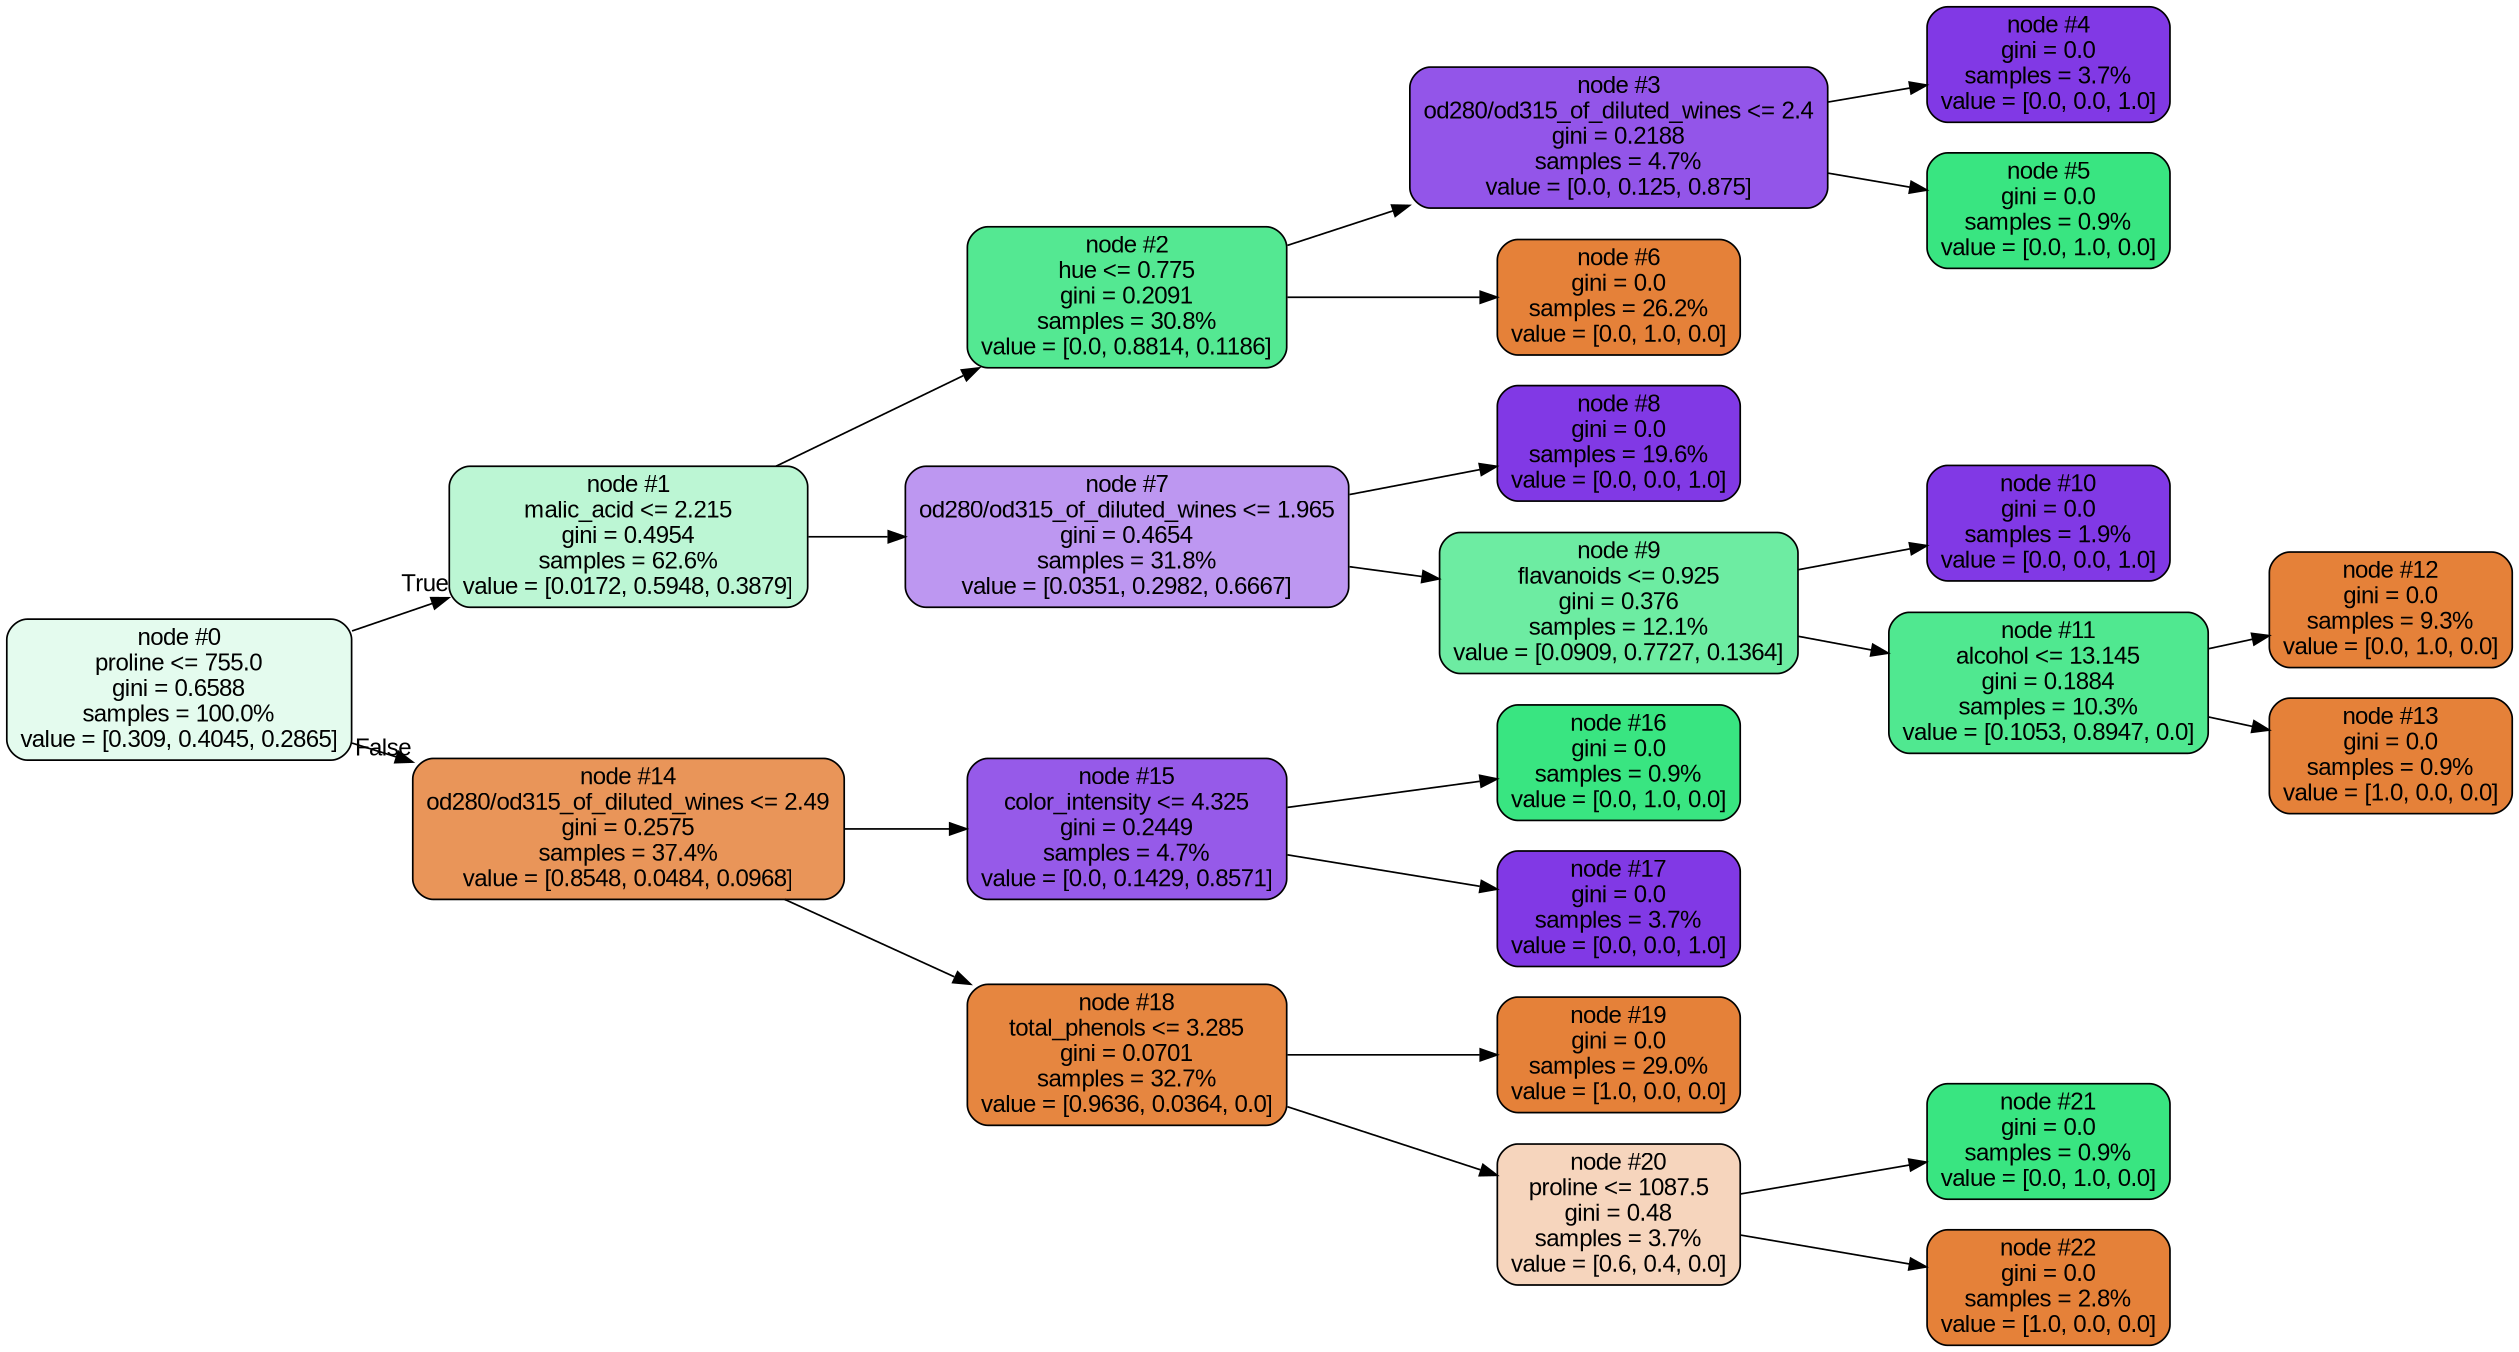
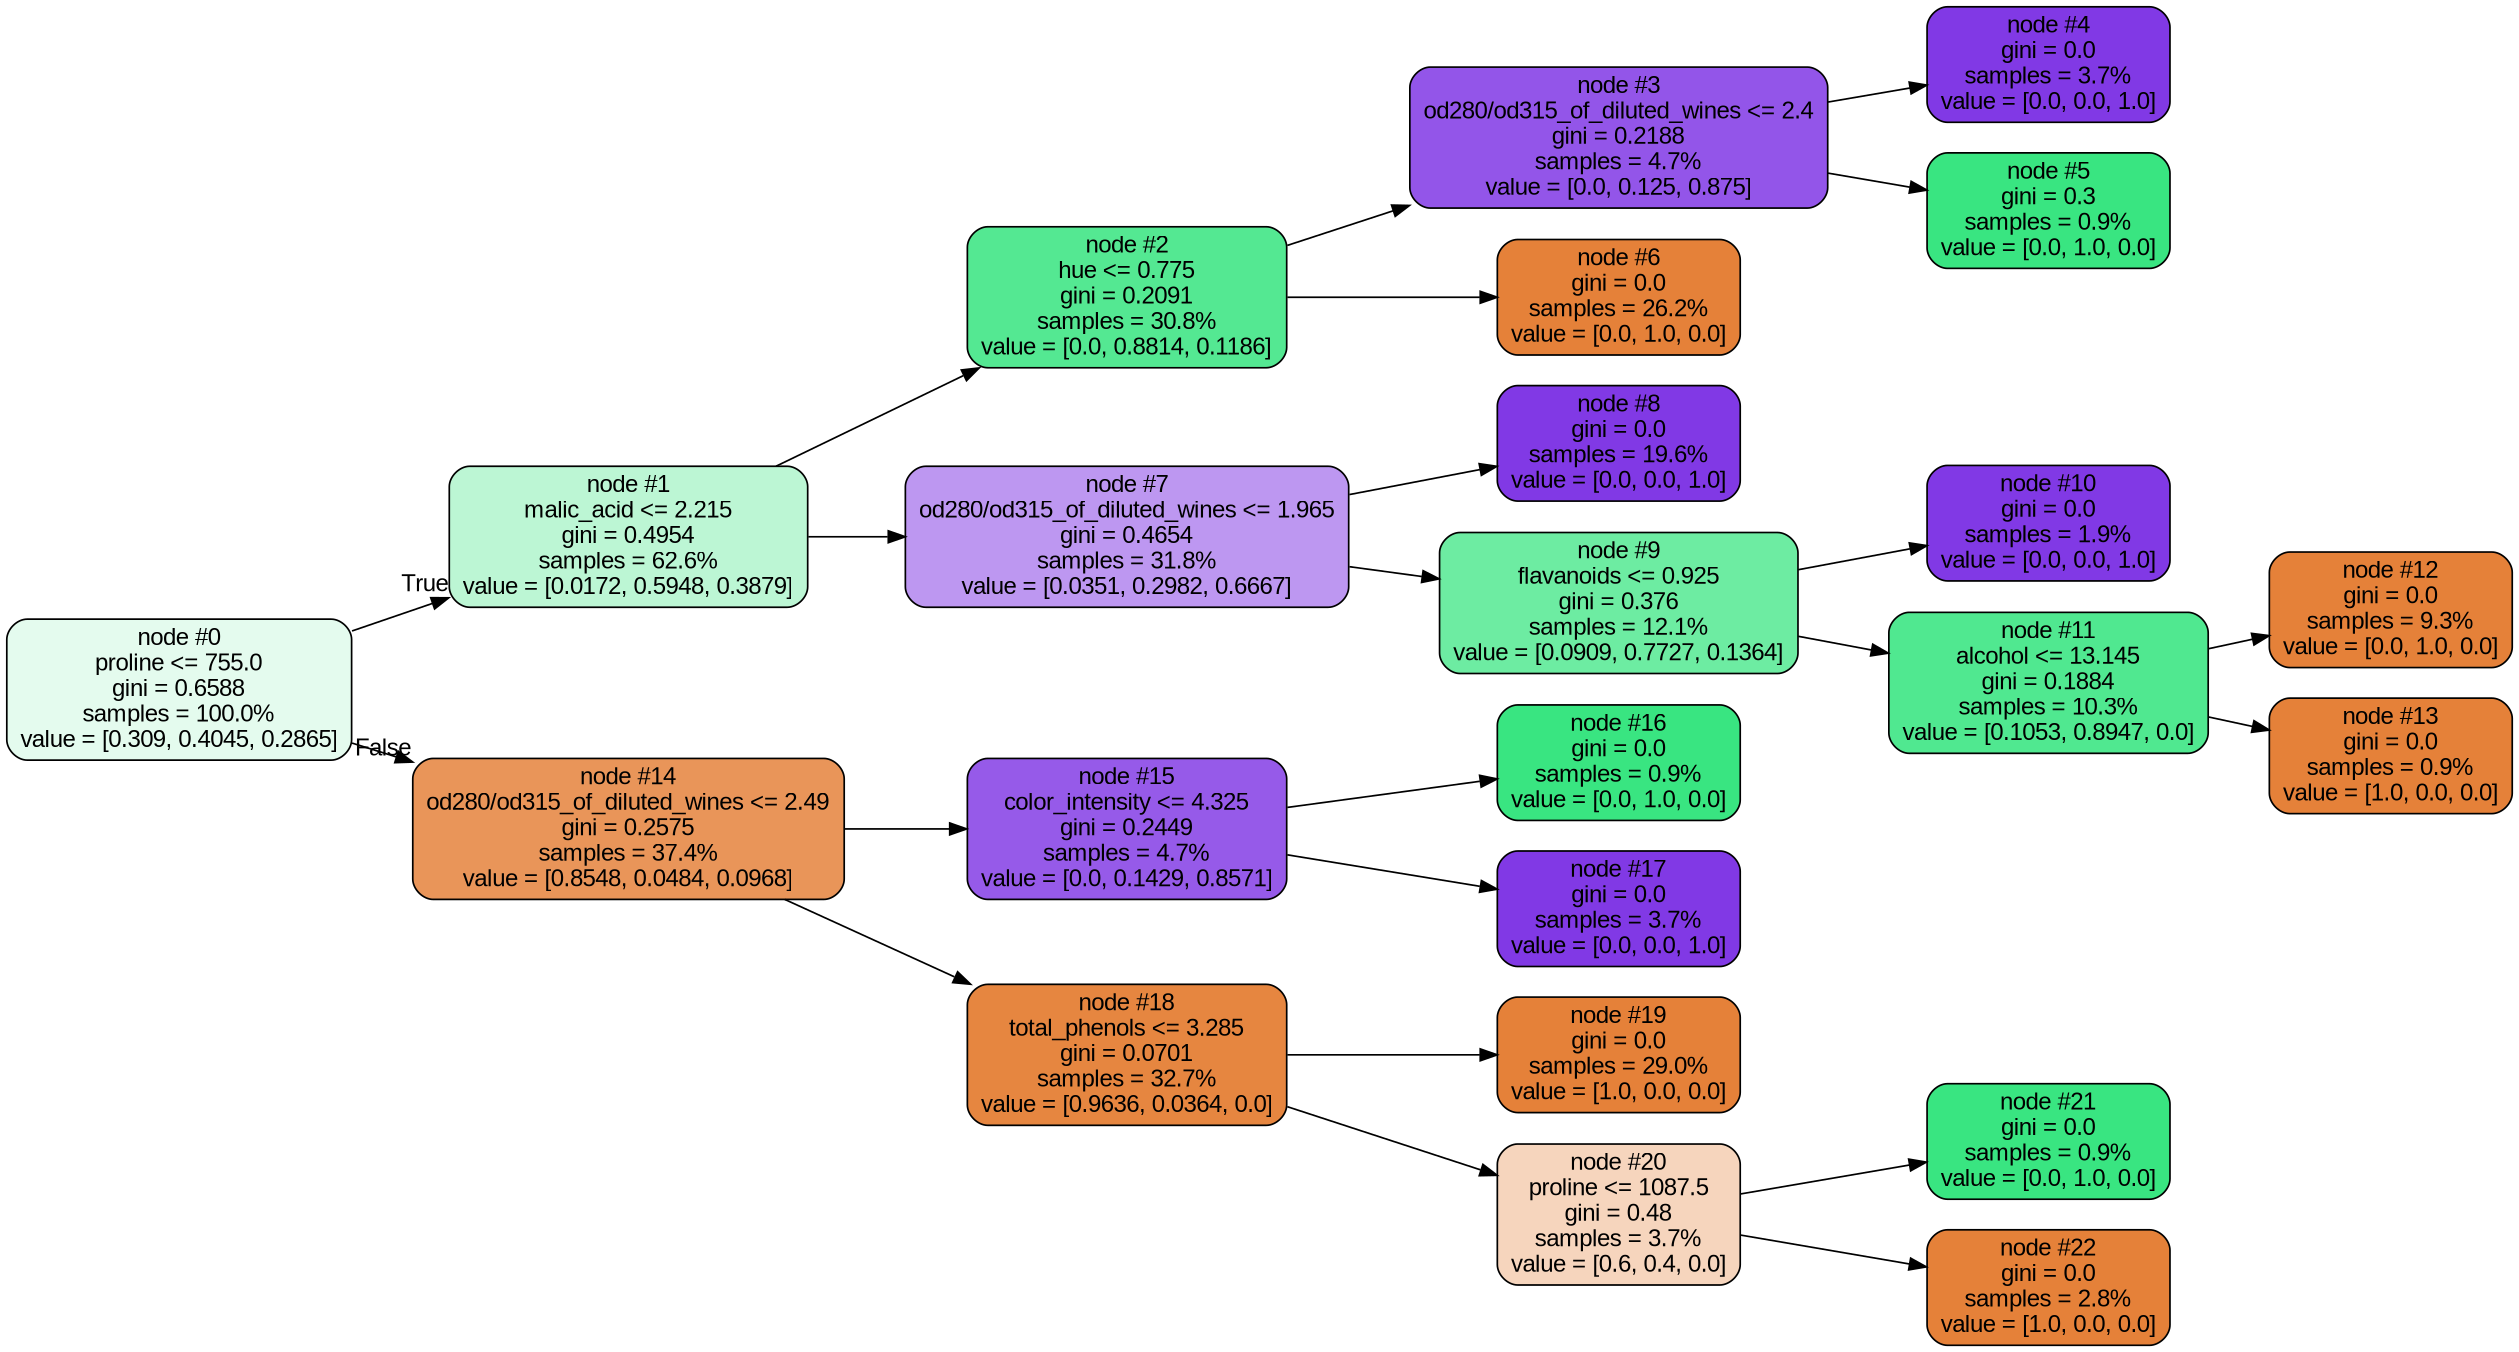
node "node #5 gini = 0.0 samples = 0.9% value = [0.0, 1.0, 0.0]": label "node #5 gini = 0.0 samples = 0.9% value = [0.0, 1.0, 0.0]" -> "node #5 gini = 0.3 samples = 0.9% value = [0.0, 1.0, 0.0]"
